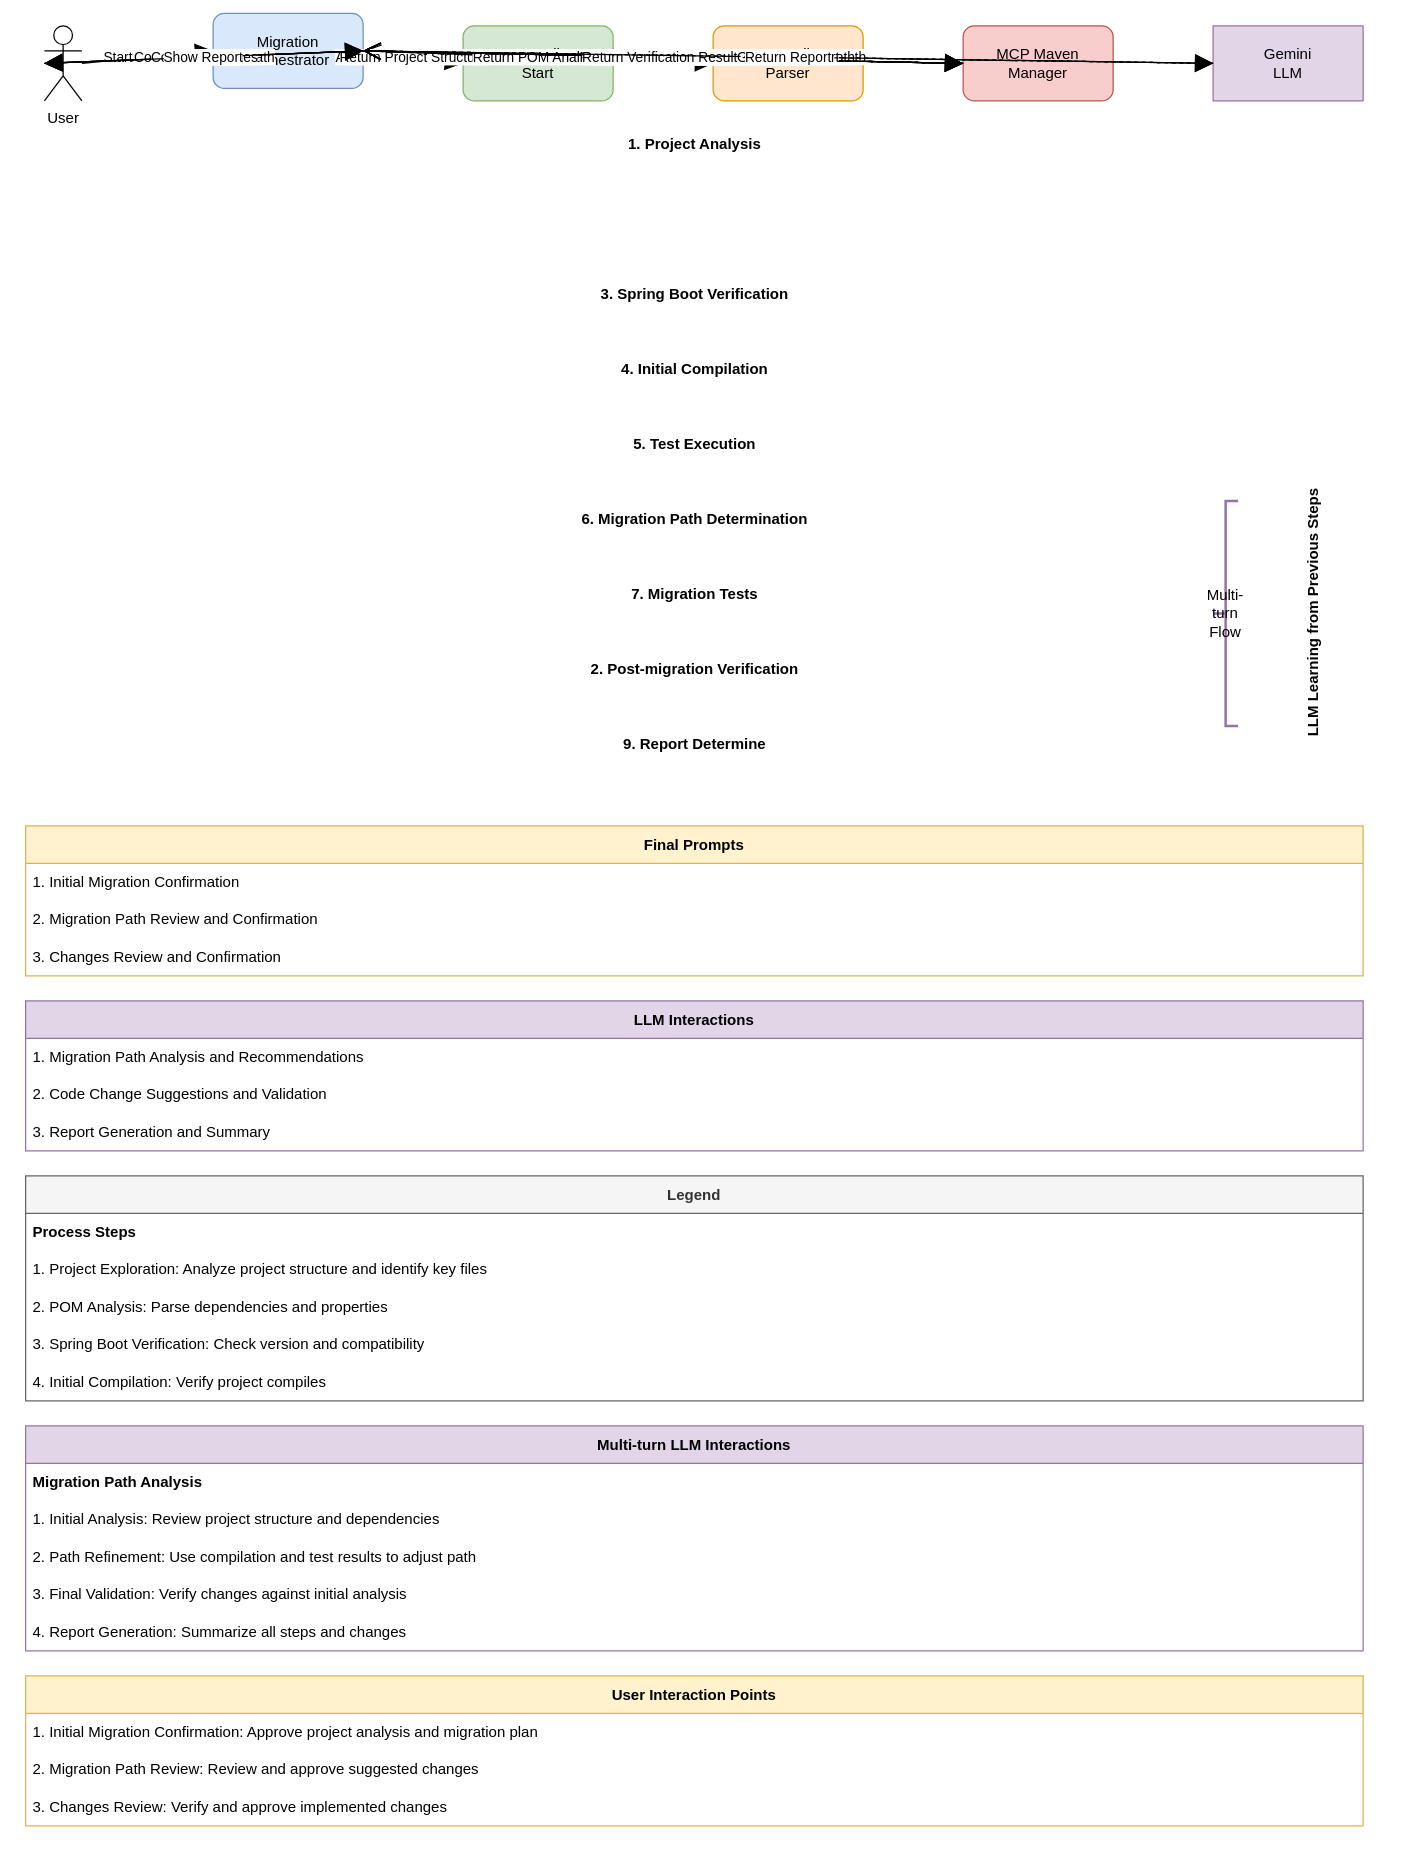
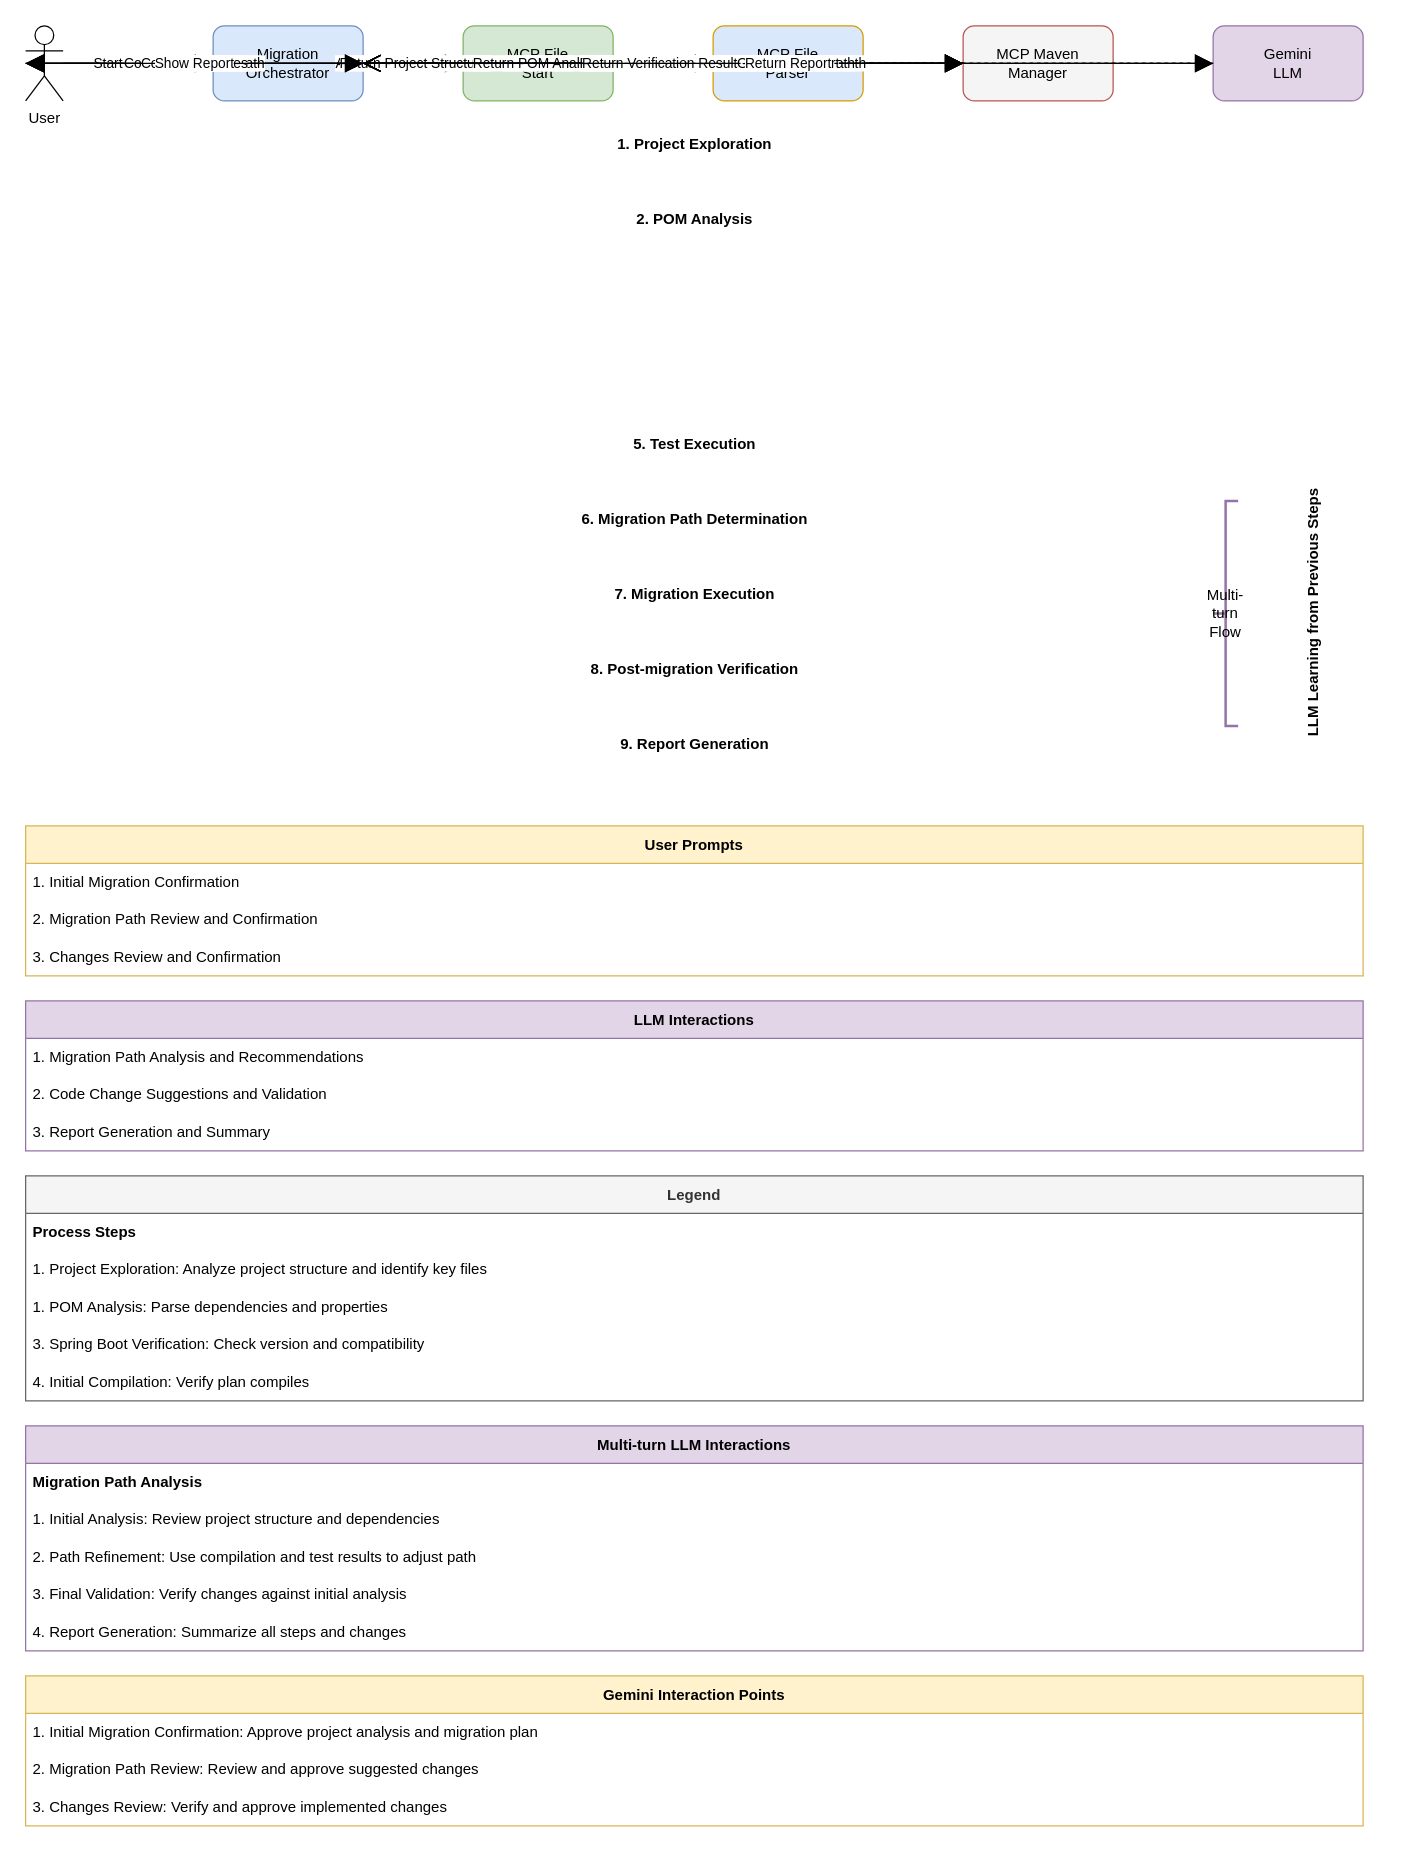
node "Migration Orchestrator": moved (288, 51) -> (288, 63)
node "User": moved (63, 63) -> (44, 63)
node "MCP File Parser": fillcolor #ffe6cc -> #dae8fc
node "MCP Maven Manager": fillcolor #f8cecc -> #f5f5f5
node "Gemini LLM": shape rectangle -> rounded rectangle
node "1. Project Analysis": label "1. Project Analysis" -> "1. Project Exploration"
node "2. POM Analysis": added
node "3. Spring Boot Verification": removed
node "4. Initial Compilation": removed
node "7. Migration Tests": label "7. Migration Tests" -> "7. Migration Execution"
node "2. Post-migration Verification": label "2. Post-migration Verification" -> "8. Post-migration Verification"
node "9. Report Determine": label "9. Report Determine" -> "9. Report Generation"
node "Final Prompts": label "Final Prompts" -> "User Prompts"
node "2. POM Analysis: Parse dependencies and properties": label "2. POM Analysis: Parse dependencies and properties" -> "1. POM Analysis: Parse dependencies and properties"
node "4. Initial Compilation: Verify project compiles": label "4. Initial Compilation: Verify project compiles" -> "4. Initial Compilation: Verify plan compiles"
node "User Interaction Points": label "User Interaction Points" -> "Gemini Interaction Points"
